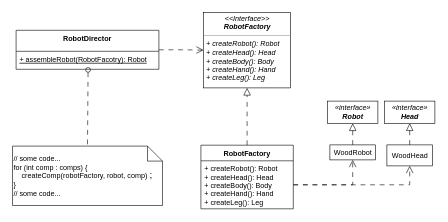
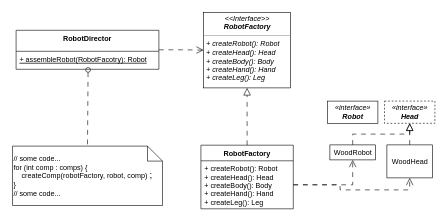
node "«interface» Head": style solid -> dashed
edge "WoodRobot" -> "«interface» Robot": now "WoodRobot" -> "«interface» Head"
node "WoodHead": size 46x21 -> 46x33
